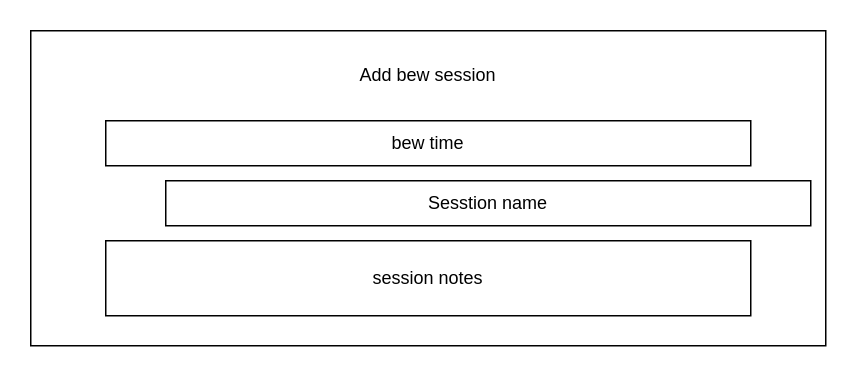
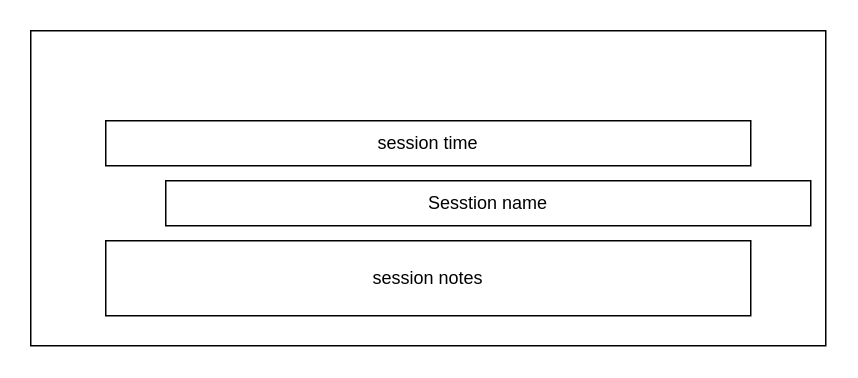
node "Add bew session": removed
node "bew time": label "bew time" -> "session time"
